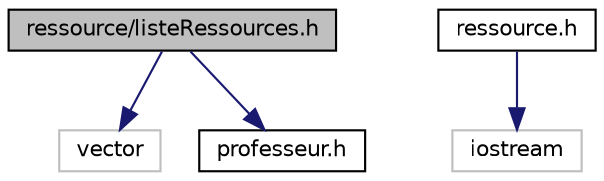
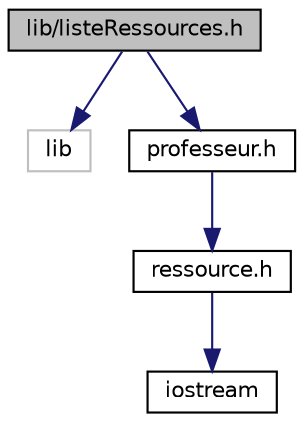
node "ressource/listeRessources.h": label "ressource/listeRessources.h" -> "lib/listeRessources.h"
node "vector": label "vector" -> "lib"
node "iostream": color grey75 -> black
edge "professeur.h" -> "ressource.h": added
